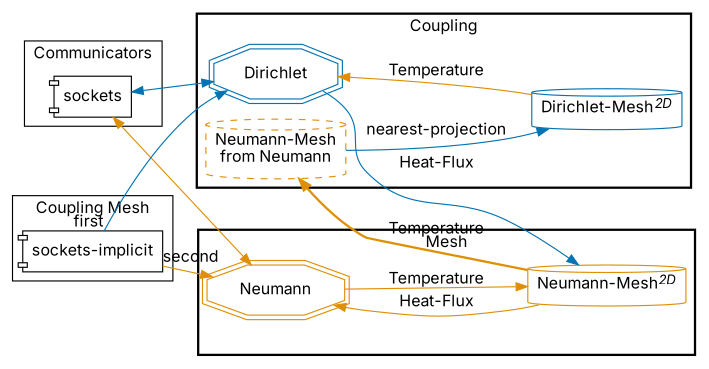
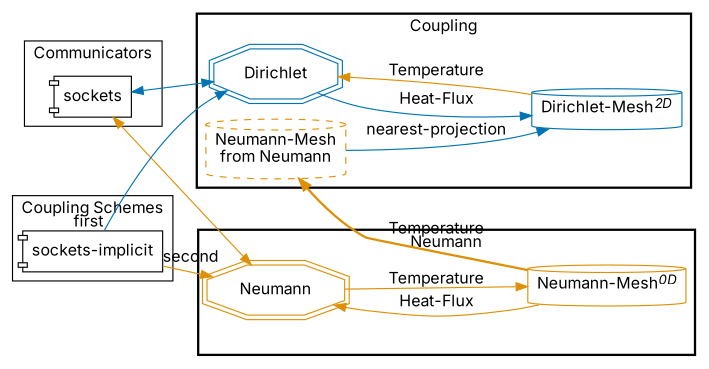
edge "Dirichlet" -> "Neumann-Mesh": now "Dirichlet" -> "Dirichlet-Mesh"
cluster "Coupling Mesh": label "Coupling Mesh" -> "Coupling Schemes"
cluster "Mesh": label "Mesh" -> "Neumann"
node "Neumann-Mesh": text "2D" -> "0D"
